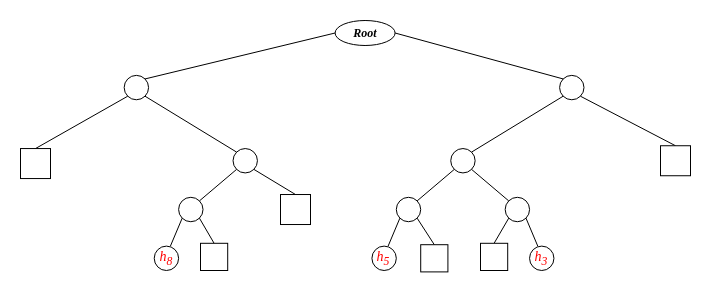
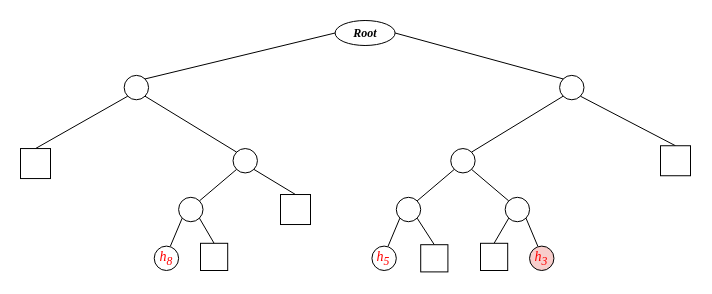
node "h3": fillcolor #ffffff -> #f8cecc
